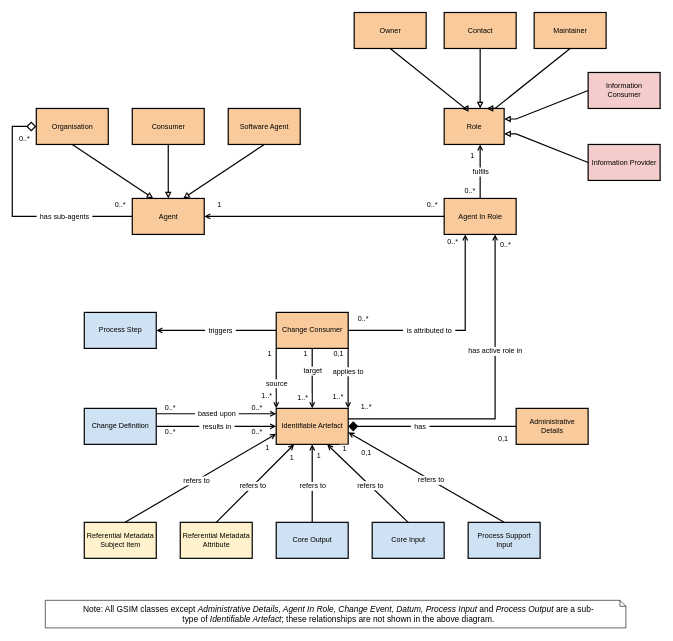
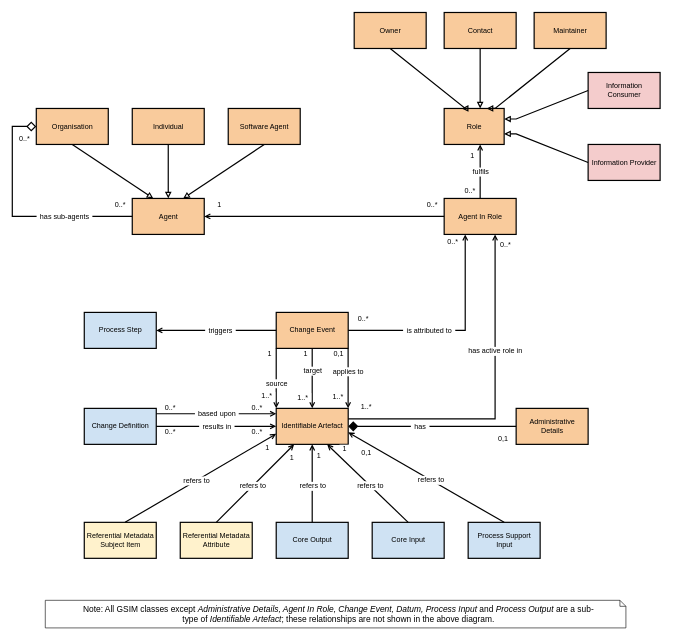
node "Consumer": label "Consumer" -> "Individual"
node "Change Consumer": label "Change Consumer" -> "Change Event"
